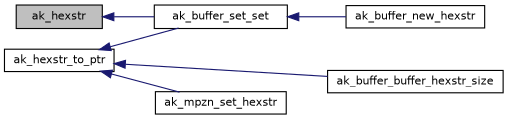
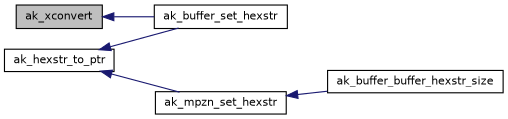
node "ak_hexstr": label "ak_hexstr" -> "ak_xconvert"
node "ak_buffer_set_set": label "ak_buffer_set_set" -> "ak_buffer_set_hexstr"
node "ak_buffer_new_hexstr": removed
edge "ak_buffer_buffer_hexstr_size" -> "ak_hexstr_to_ptr": now "ak_buffer_buffer_hexstr_size" -> "ak_mpzn_set_hexstr"
